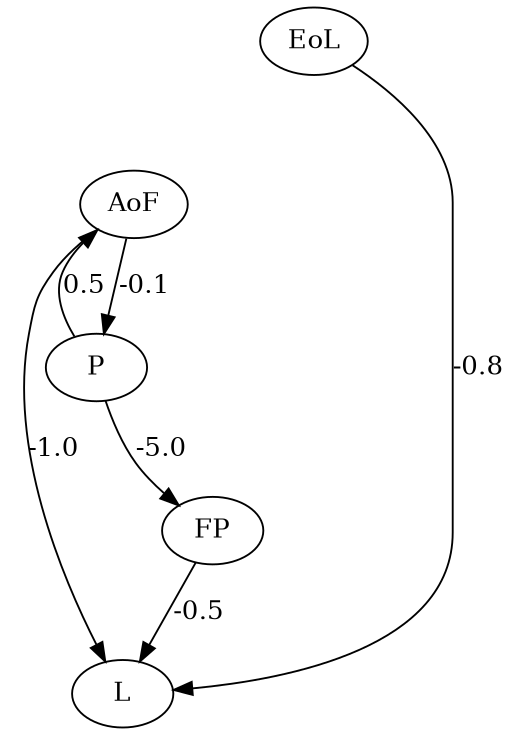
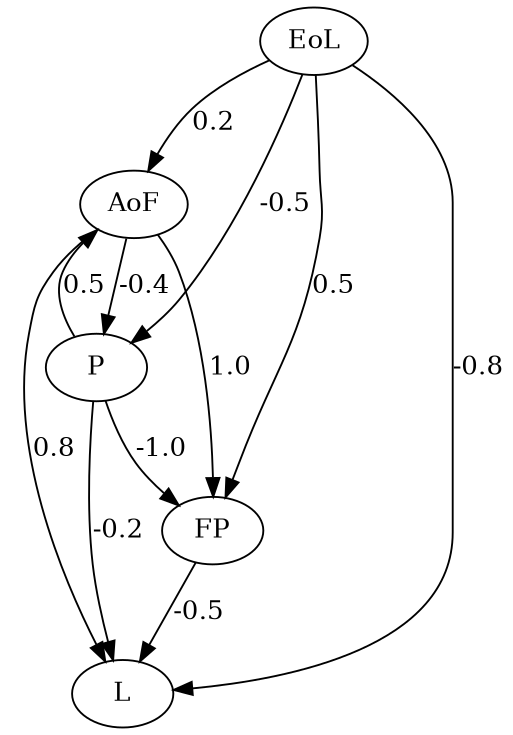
edge "EoL" -> "AoF": added, label "0.2"
edge "EoL" -> "P": added, label "-0.5"
edge "EoL" -> "FP": added, label "0.5"
edge "AoF" -> "P": label "-0.1" -> "-0.4"
edge "AoF" -> "FP": added, label "1.0"
edge "AoF" -> "L": label "-1.0" -> "0.8"
edge "P" -> "FP": label "-5.0" -> "-1.0"
edge "P" -> "L": added, label "-0.2"
